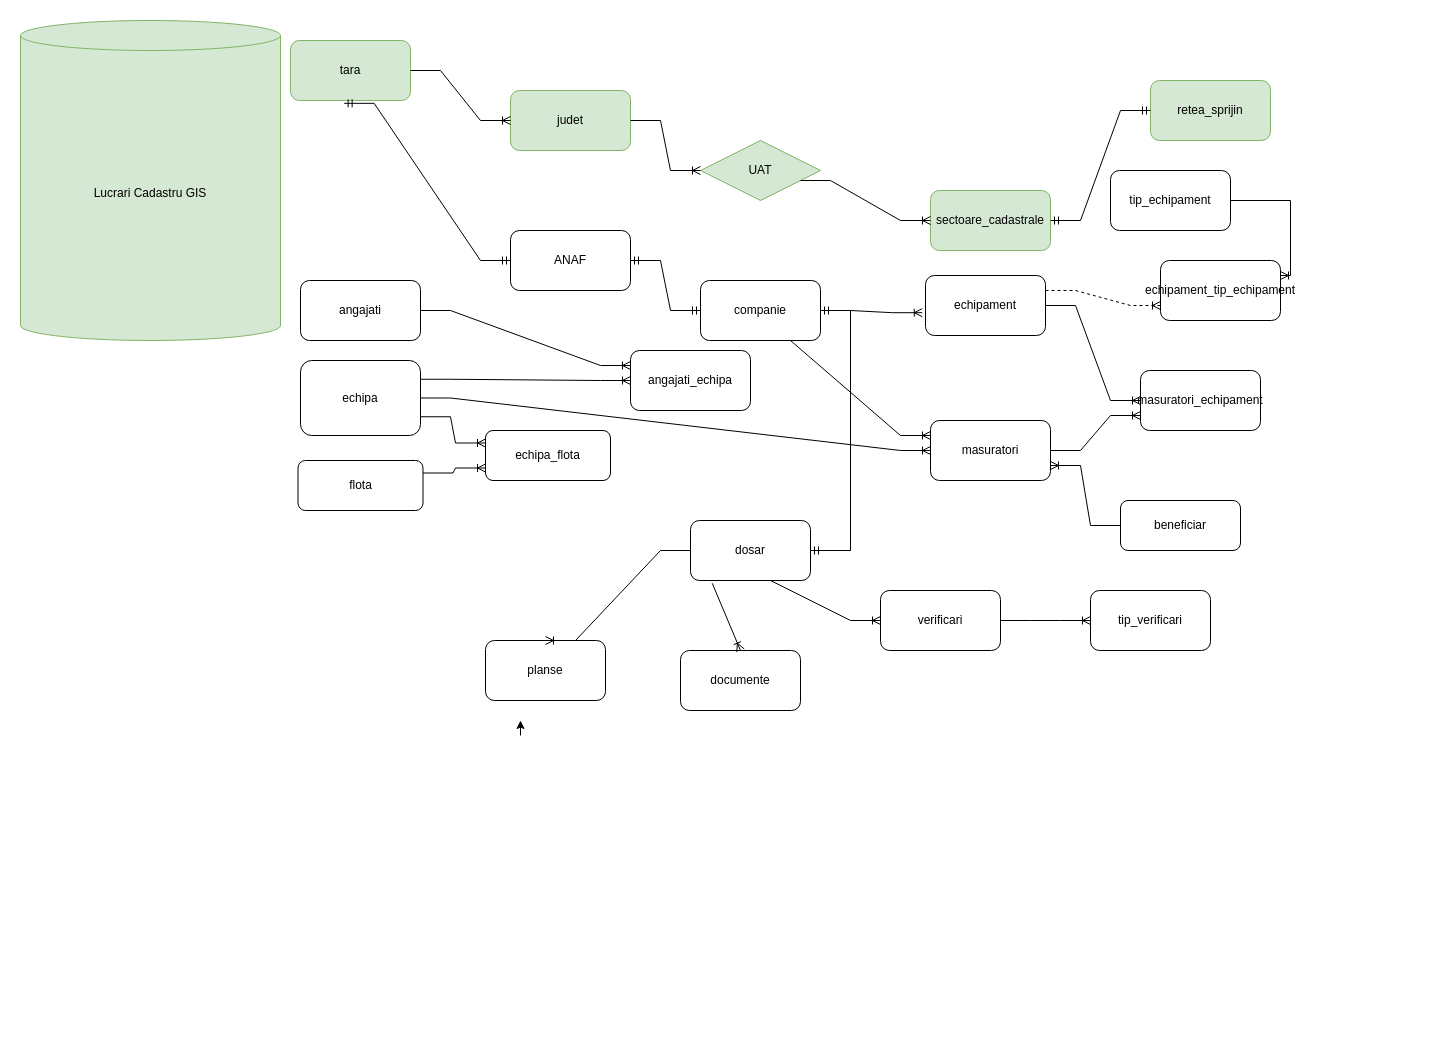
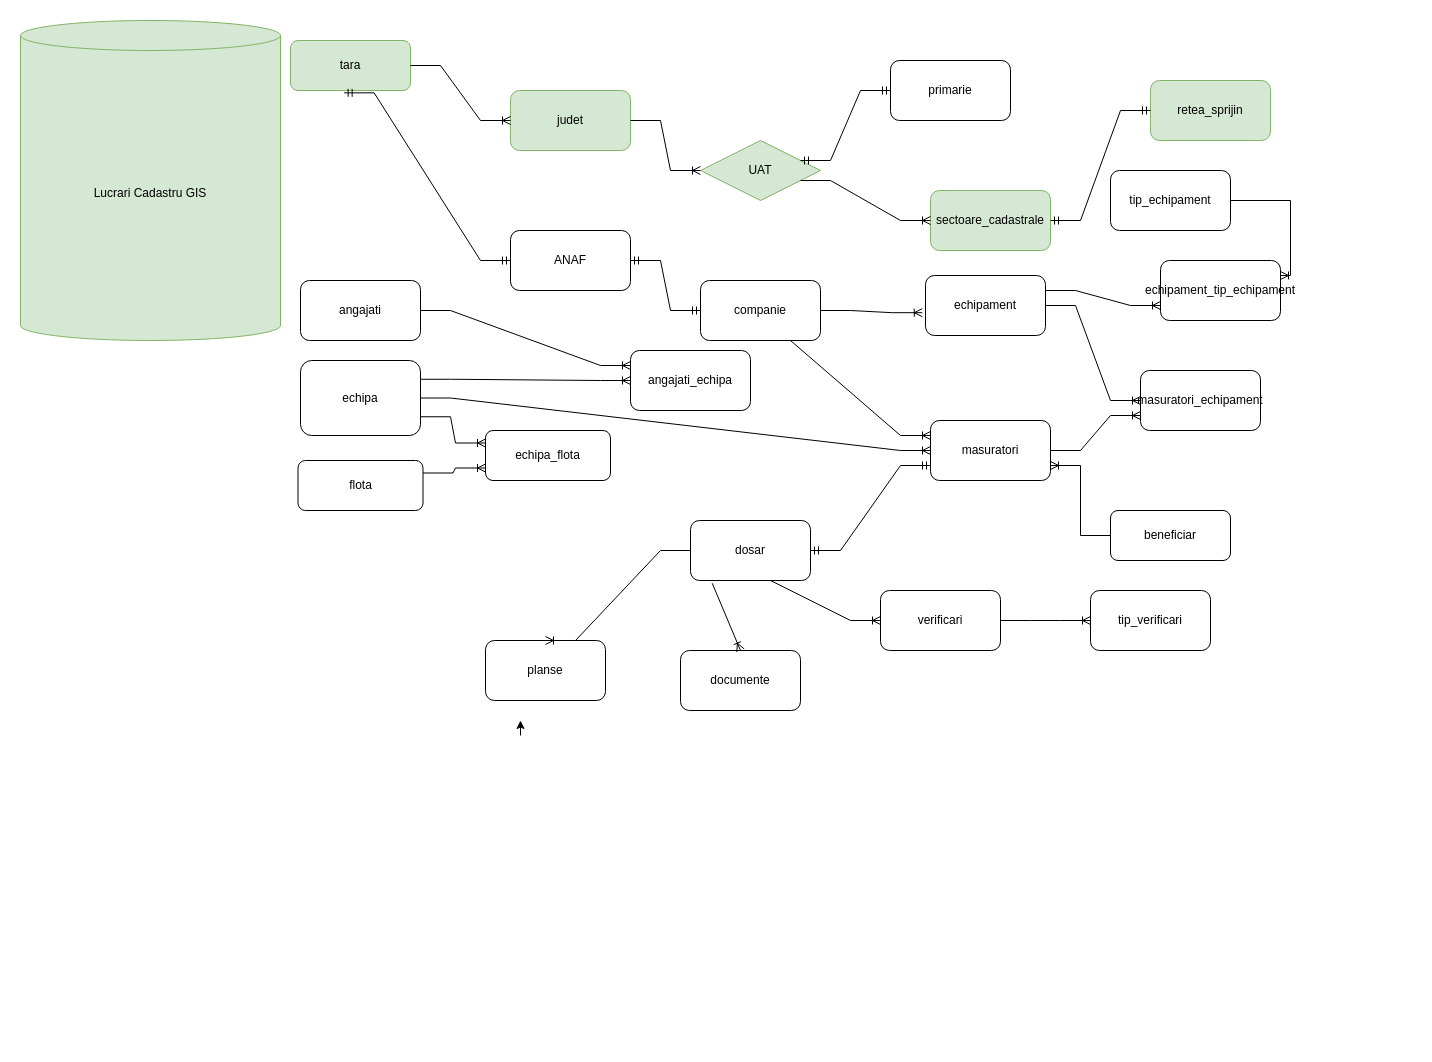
node "tara": size 120x60 -> 120x50
node "primarie": added
edge "primarie" -- "UAT": added
edge "echipament" -> "echipament_tip_echipament": style dashed -> solid
edge "companie" -- "dosar": now "masuratori" -- "dosar"
node "beneficiar": moved (1181, 526) -> (1171, 536)
